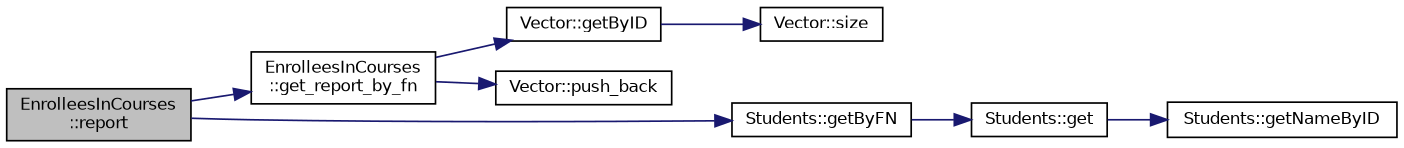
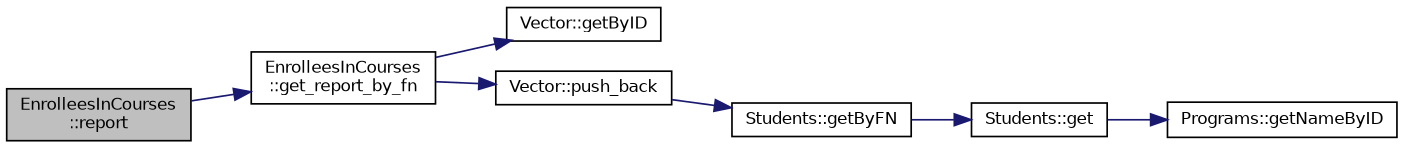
node "Vector::size": removed
node "Students::getNameByID": label "Students::getNameByID" -> "Programs::getNameByID"
edge "EnrolleesInCourses ::report" -> "Students::getByFN": now "Vector::push_back" -> "Students::getByFN"
